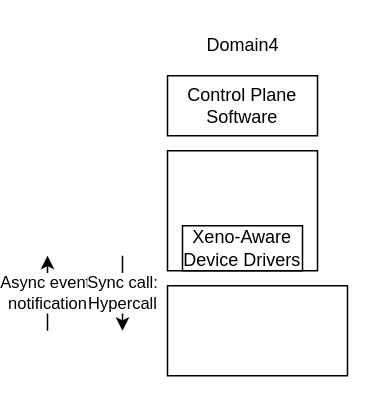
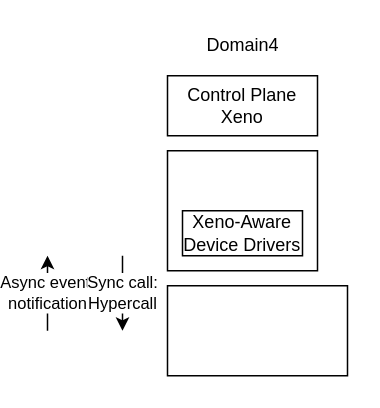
node "Control Plane Software": label "Control Plane Software" -> "Control Plane Xeno"
node "Xeno-Aware Device Drivers": moved (242, 248) -> (242, 233)
